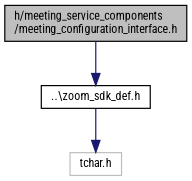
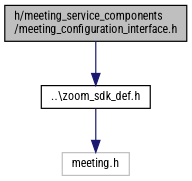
node "tchar.h": label "tchar.h" -> "meeting.h"
